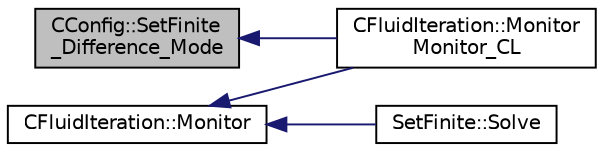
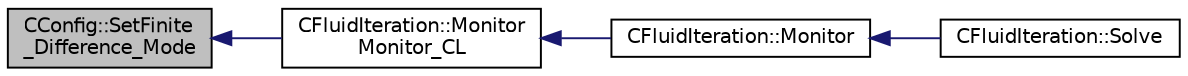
edge "CFluidIteration::Monitor Monitor_CL" -> "CFluidIteration::Monitor": reversed
node "SetFinite::Solve": label "SetFinite::Solve" -> "CFluidIteration::Solve"
